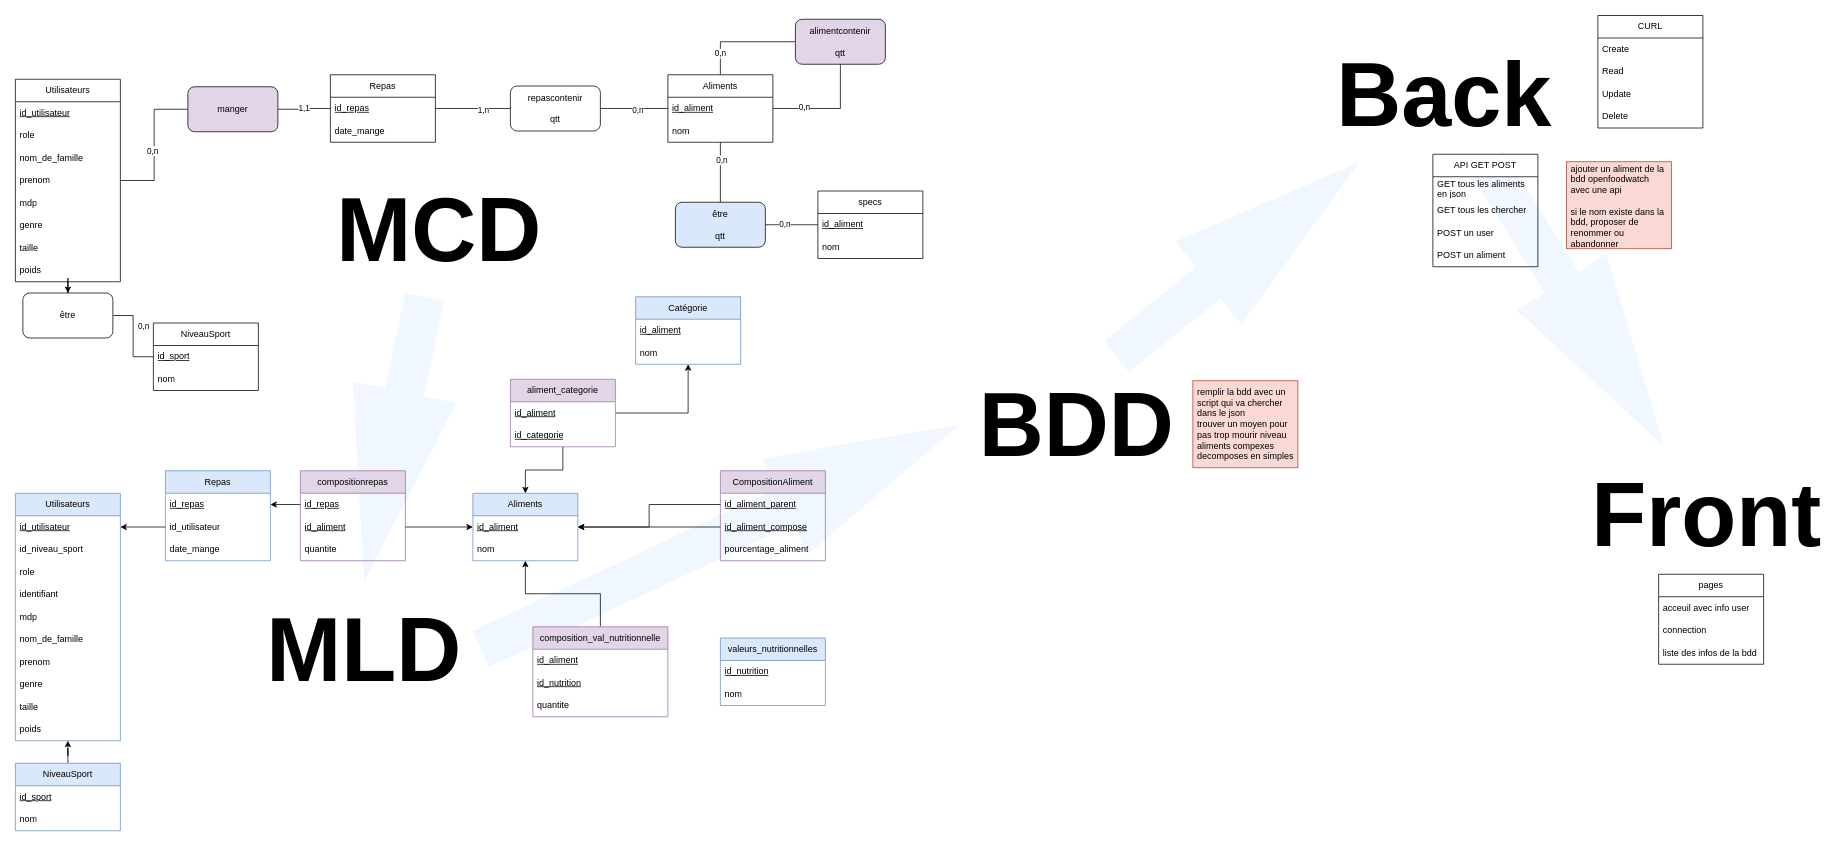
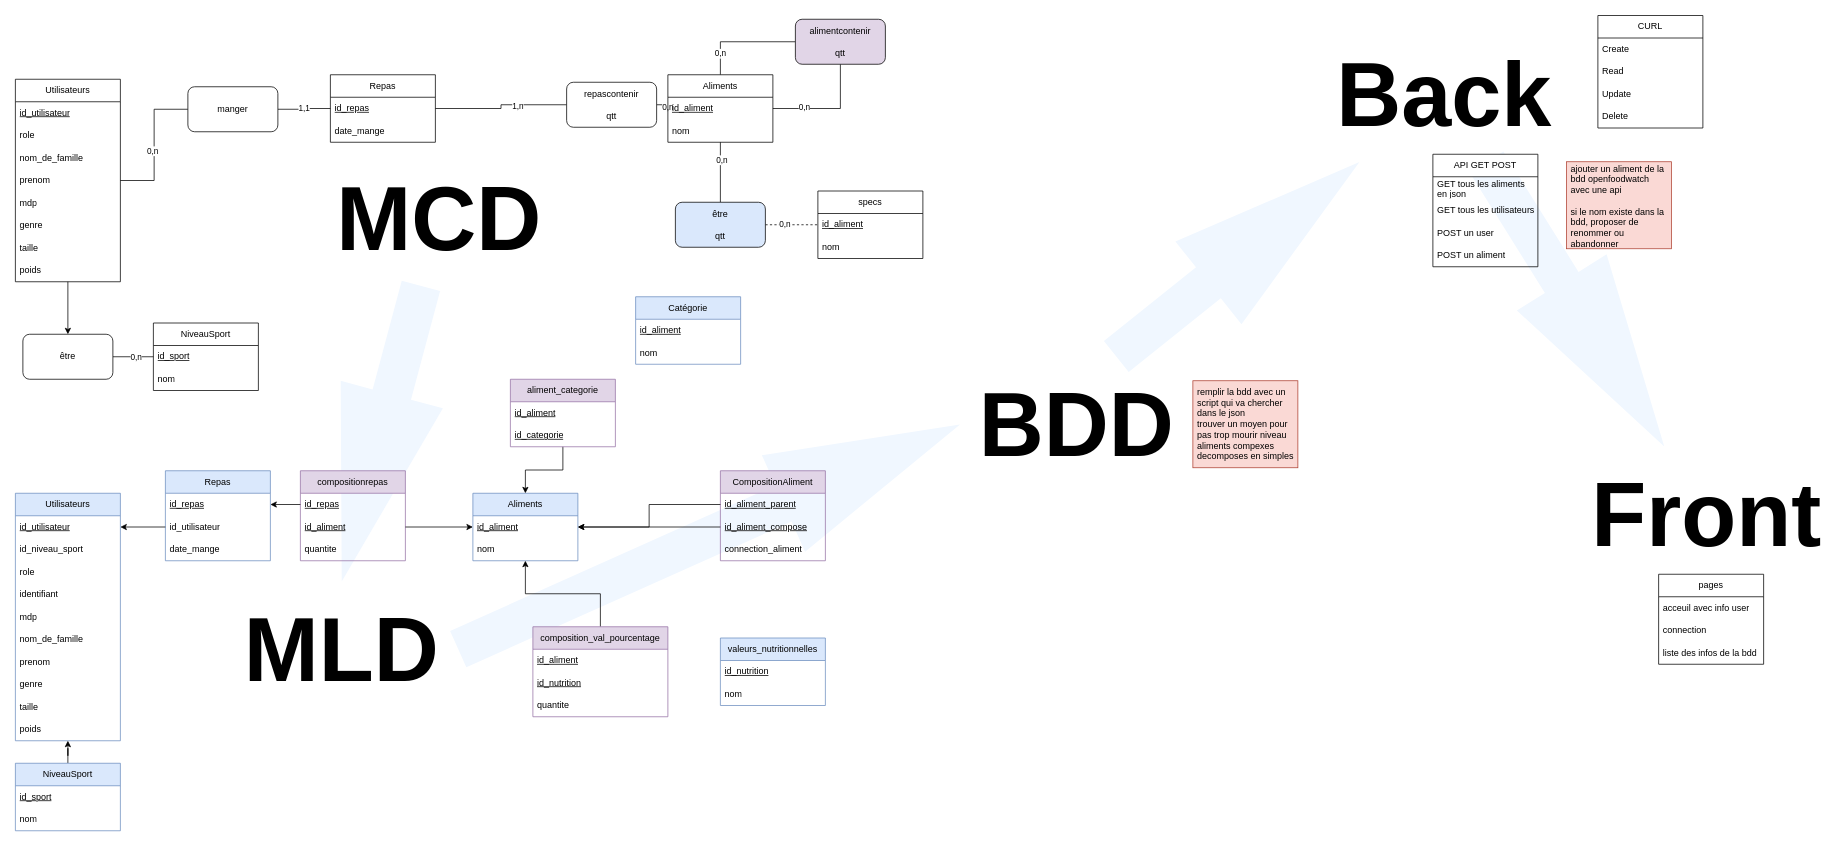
node "repascontenir qtt": moved (555, 108) -> (612, 105)
node "manger": fillcolor #e1d5e7 -> #ffffff
node "GET tous les chercher": label "GET tous les chercher" -> "GET tous les utilisateurs"
edge "être qtt" -- "specs": style solid -> dashed
node "MCD": moved (439, 229) -> (439, 218)
node "être": moved (68, 315) -> (68, 357)
edge "aliment_categorie" -> "Catégorie": removed
node "pourcentage_aliment": label "pourcentage_aliment" -> "connection_aliment"
node "composition_val_nutritionnelle": label "composition_val_nutritionnelle" -> "composition_val_pourcentage"
node "MLD": moved (364, 649) -> (342, 649)
